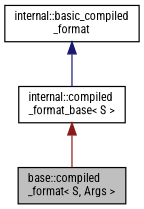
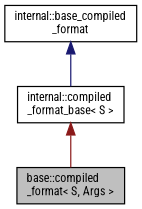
node "internal::basic_compiled _format": label "internal::basic_compiled _format" -> "internal::base_compiled _format"
